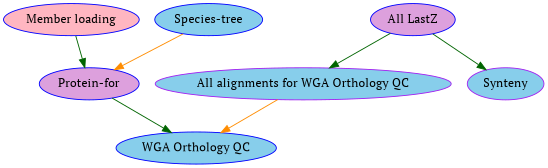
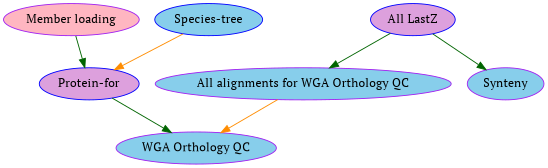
node "Member loading": color blue -> purple
node "WGA Orthology QC": color blue -> purple
